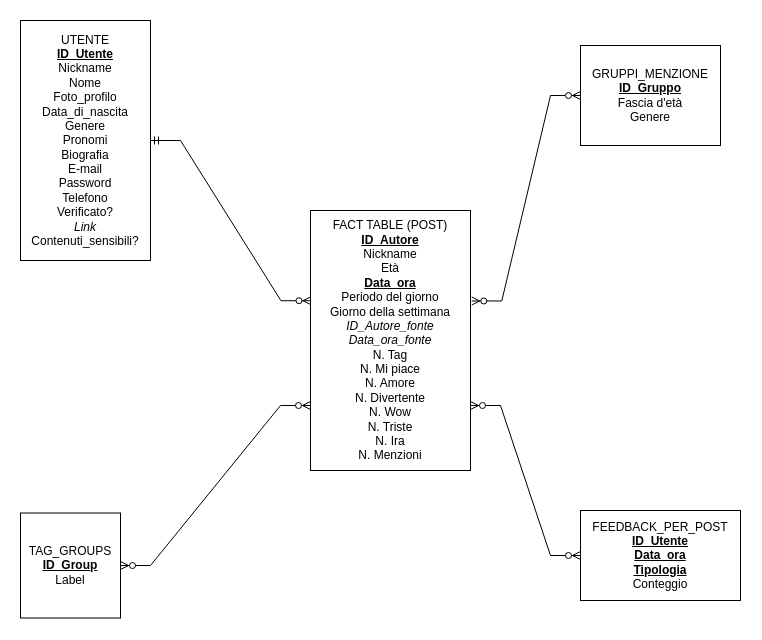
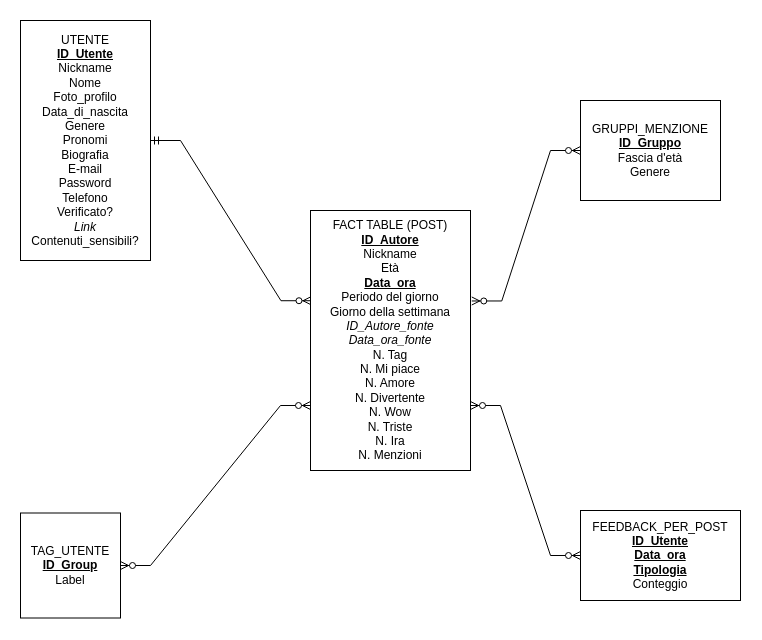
node "GRUPPI_MENZIONE ID_Gruppo Fascia d'età Genere": moved (651, 96) -> (651, 151)
node "TAG_GROUPS ID_Group Label": label "TAG_GROUPS ID_Group Label" -> "TAG_UTENTE ID_Group Label"
